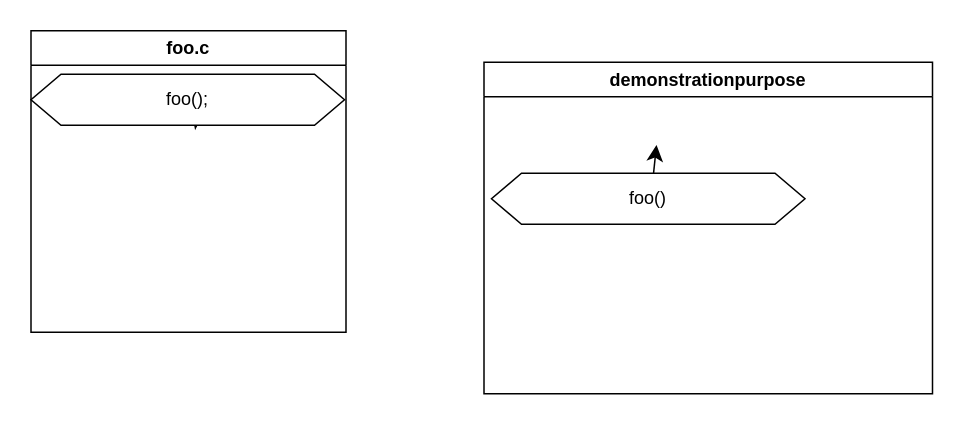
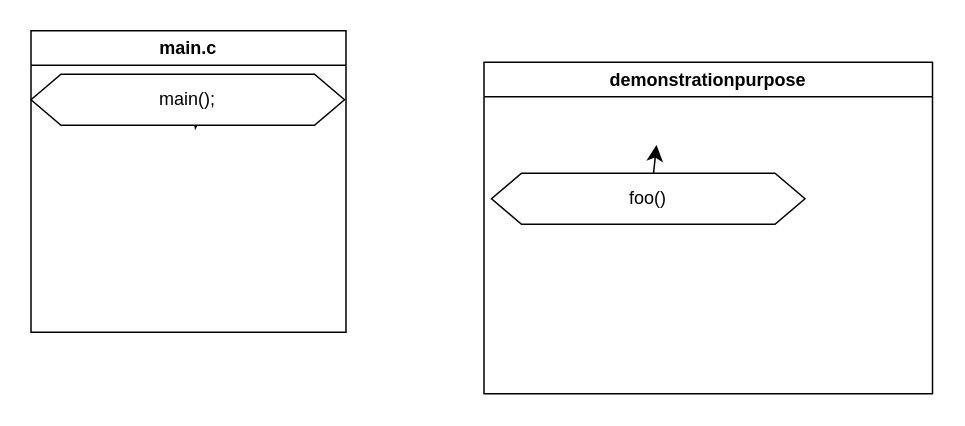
node "foo.c": label "foo.c" -> "main.c"
node "foo();": label "foo();" -> "main();"
